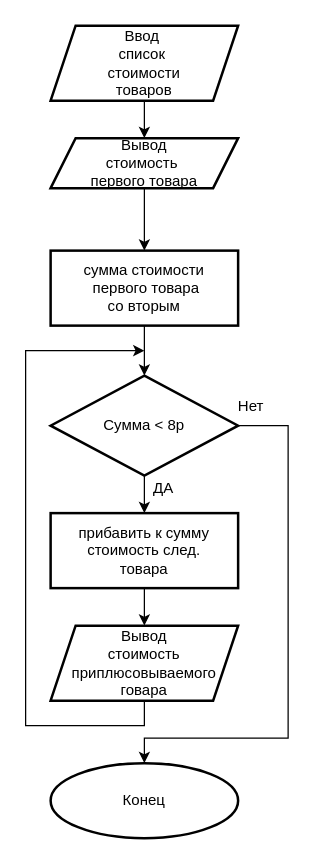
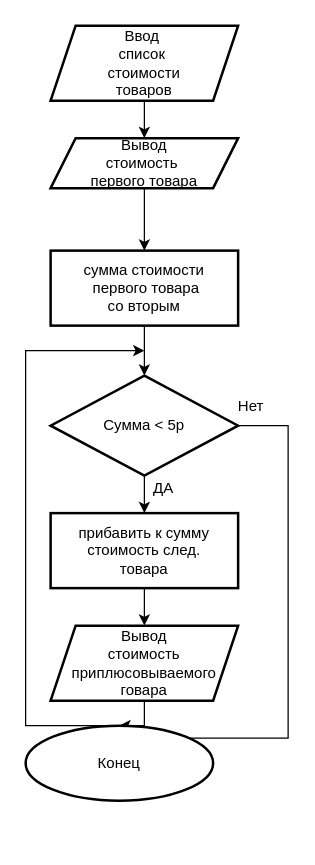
node "Сумма < 8р": label "Сумма < 8р" -> "Сумма < 5р"
node "Конец": moved (144, 801) -> (119, 763)
